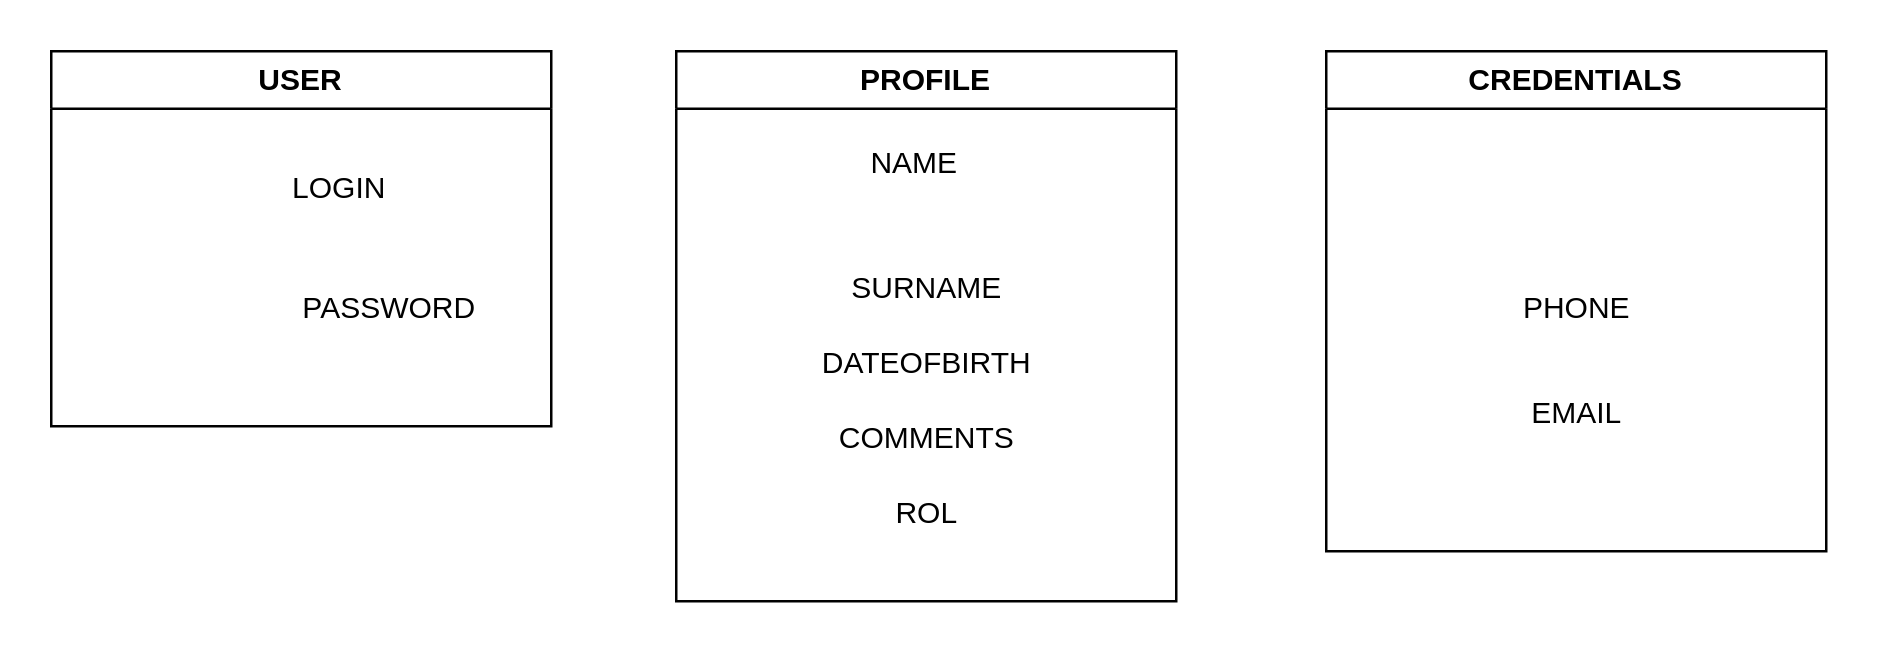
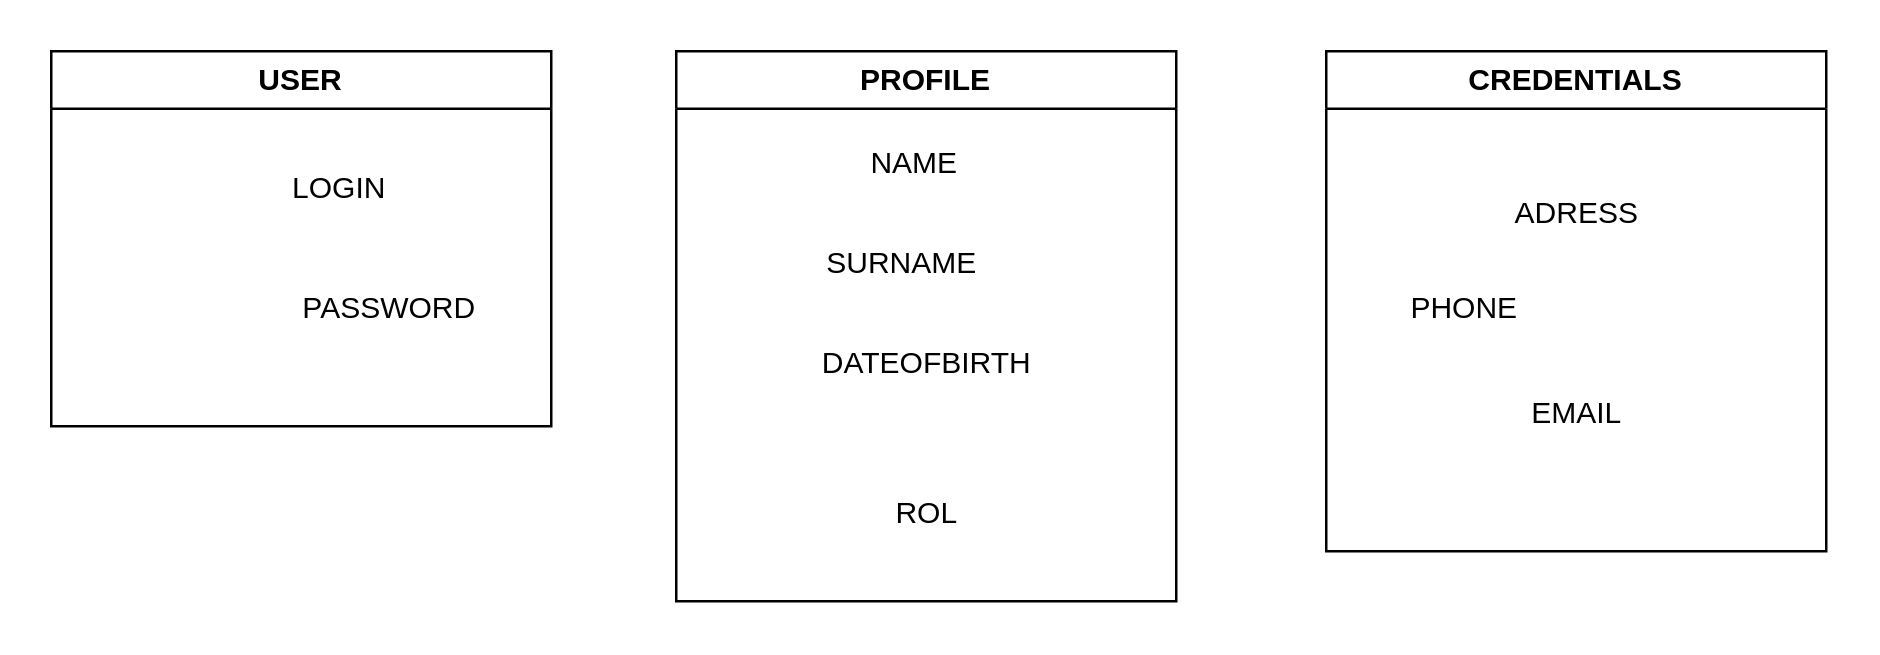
node "ADRESS": added
node "SURNAME": moved (926, 289) -> (901, 264)
node "PHONE": moved (1576, 309) -> (1464, 309)
node "COMMENTS": removed
